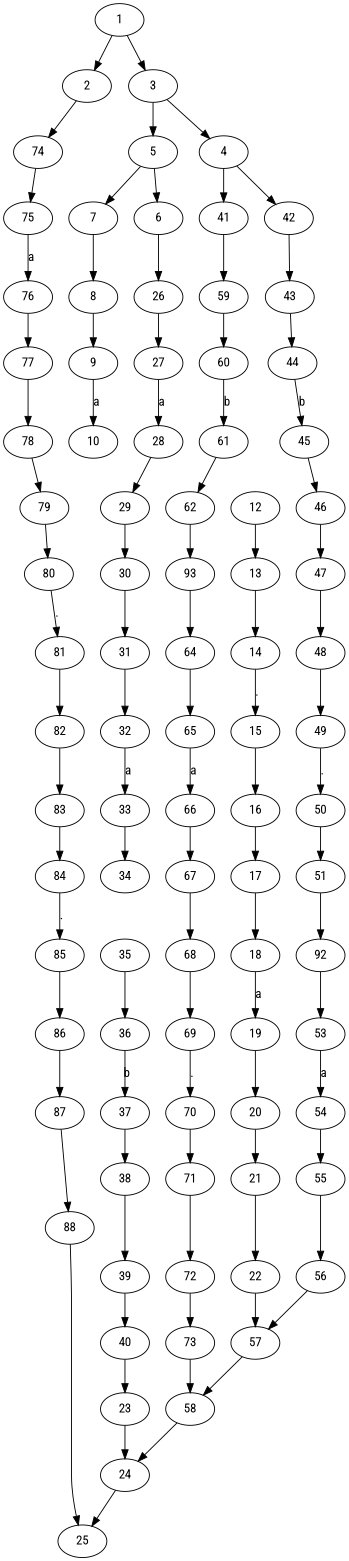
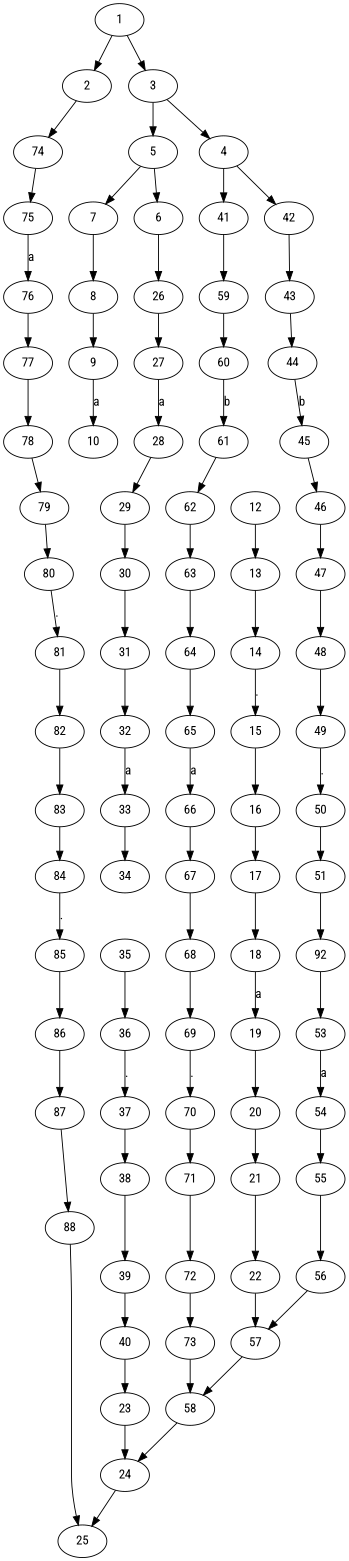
node "93": label "93" -> "63"
edge "36" -> "37": label "b" -> "."
